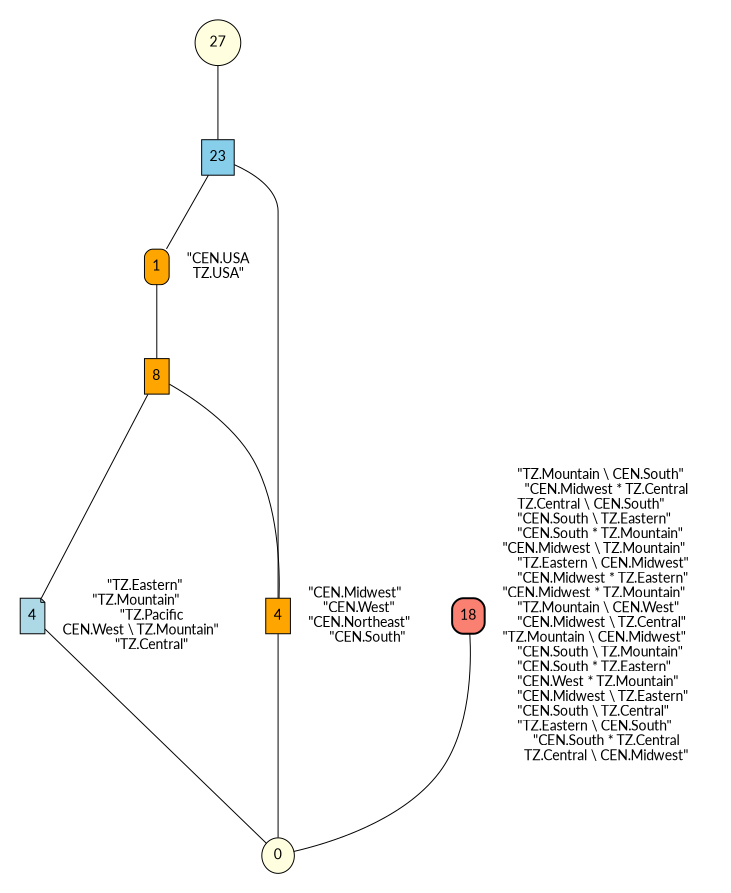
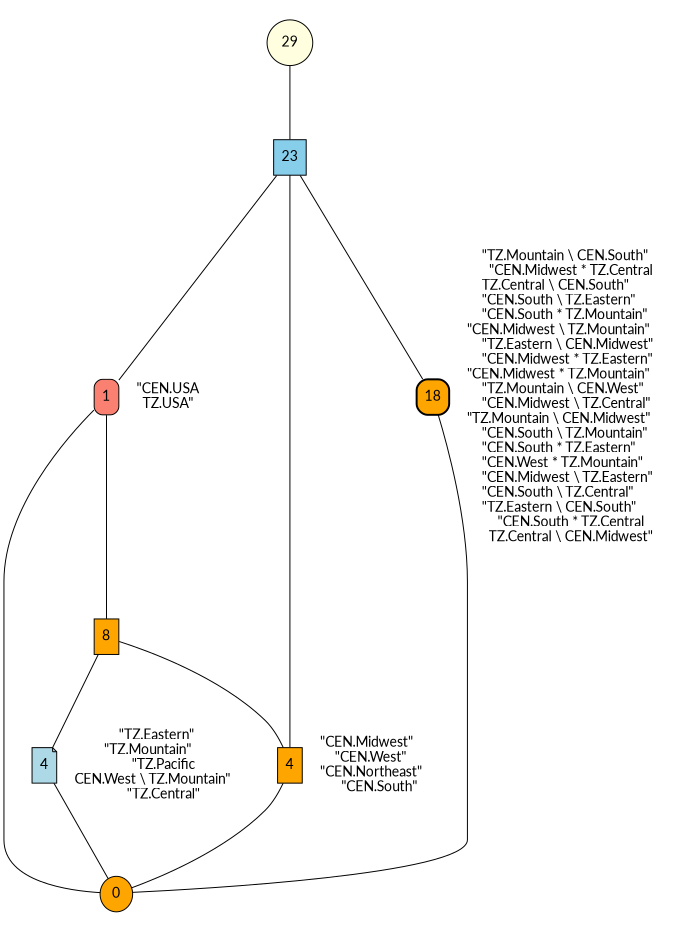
node "27": label "27" -> "29"
node "1": fillcolor orange -> salmon
edge "23" -- "18": added
node "18": fillcolor salmon -> orange
edge "1" -- "0": added
node "0": fillcolor lightyellow -> orange
